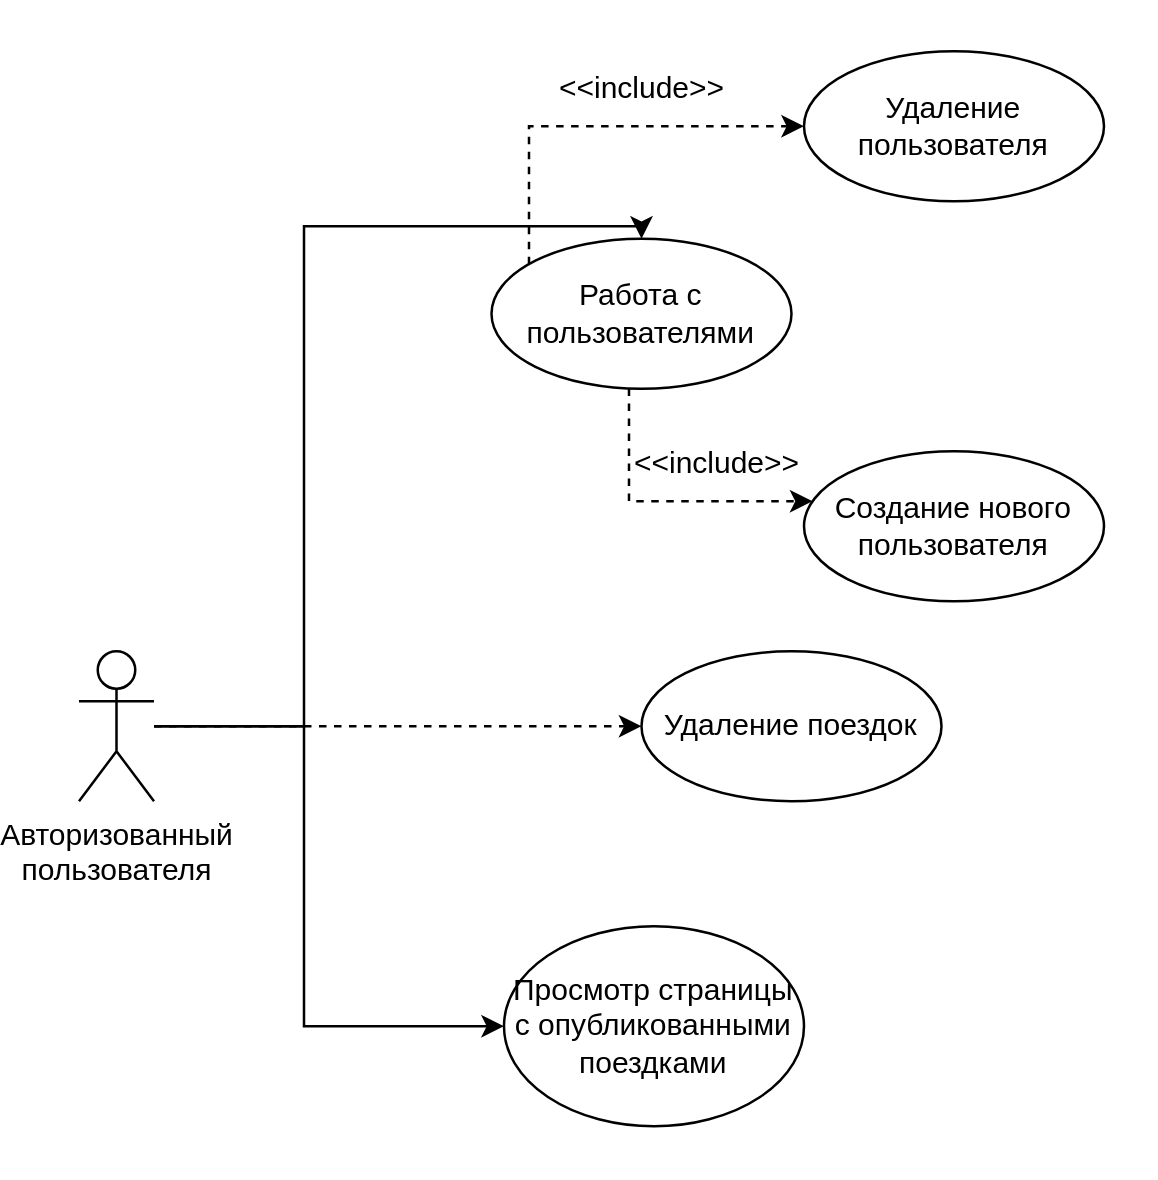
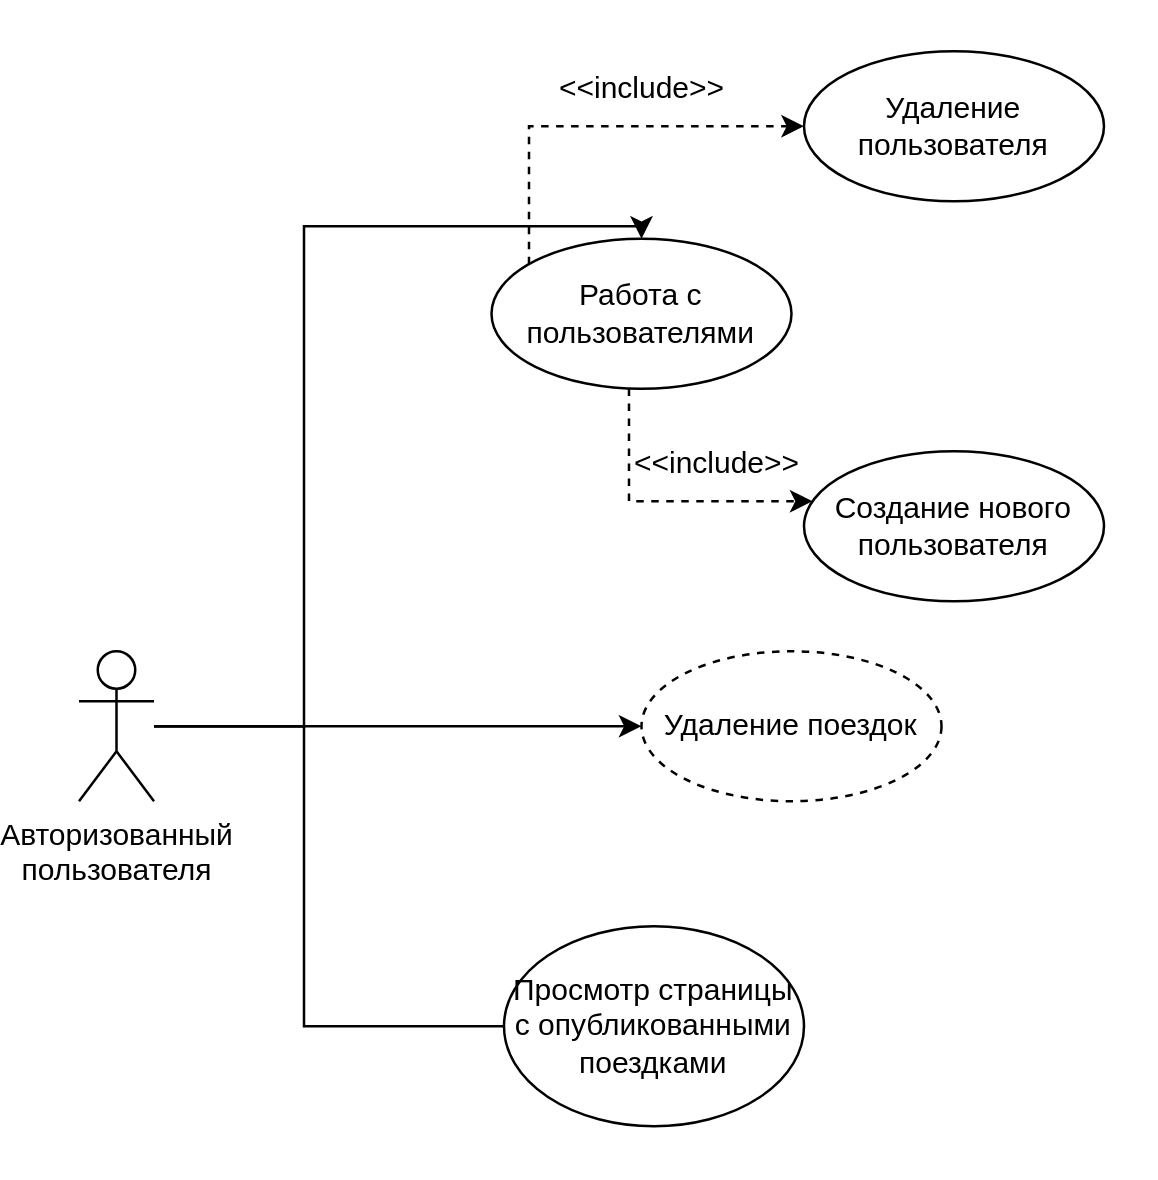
edge "Авторизованный пользователя" -> "Удаление поездок": style dashed -> solid
node "Удаление поездок": style solid -> dashed
edge "Авторизованный пользователя" -> "Просмотр страницы с опубликованными поездками": arrowhead classic -> none
